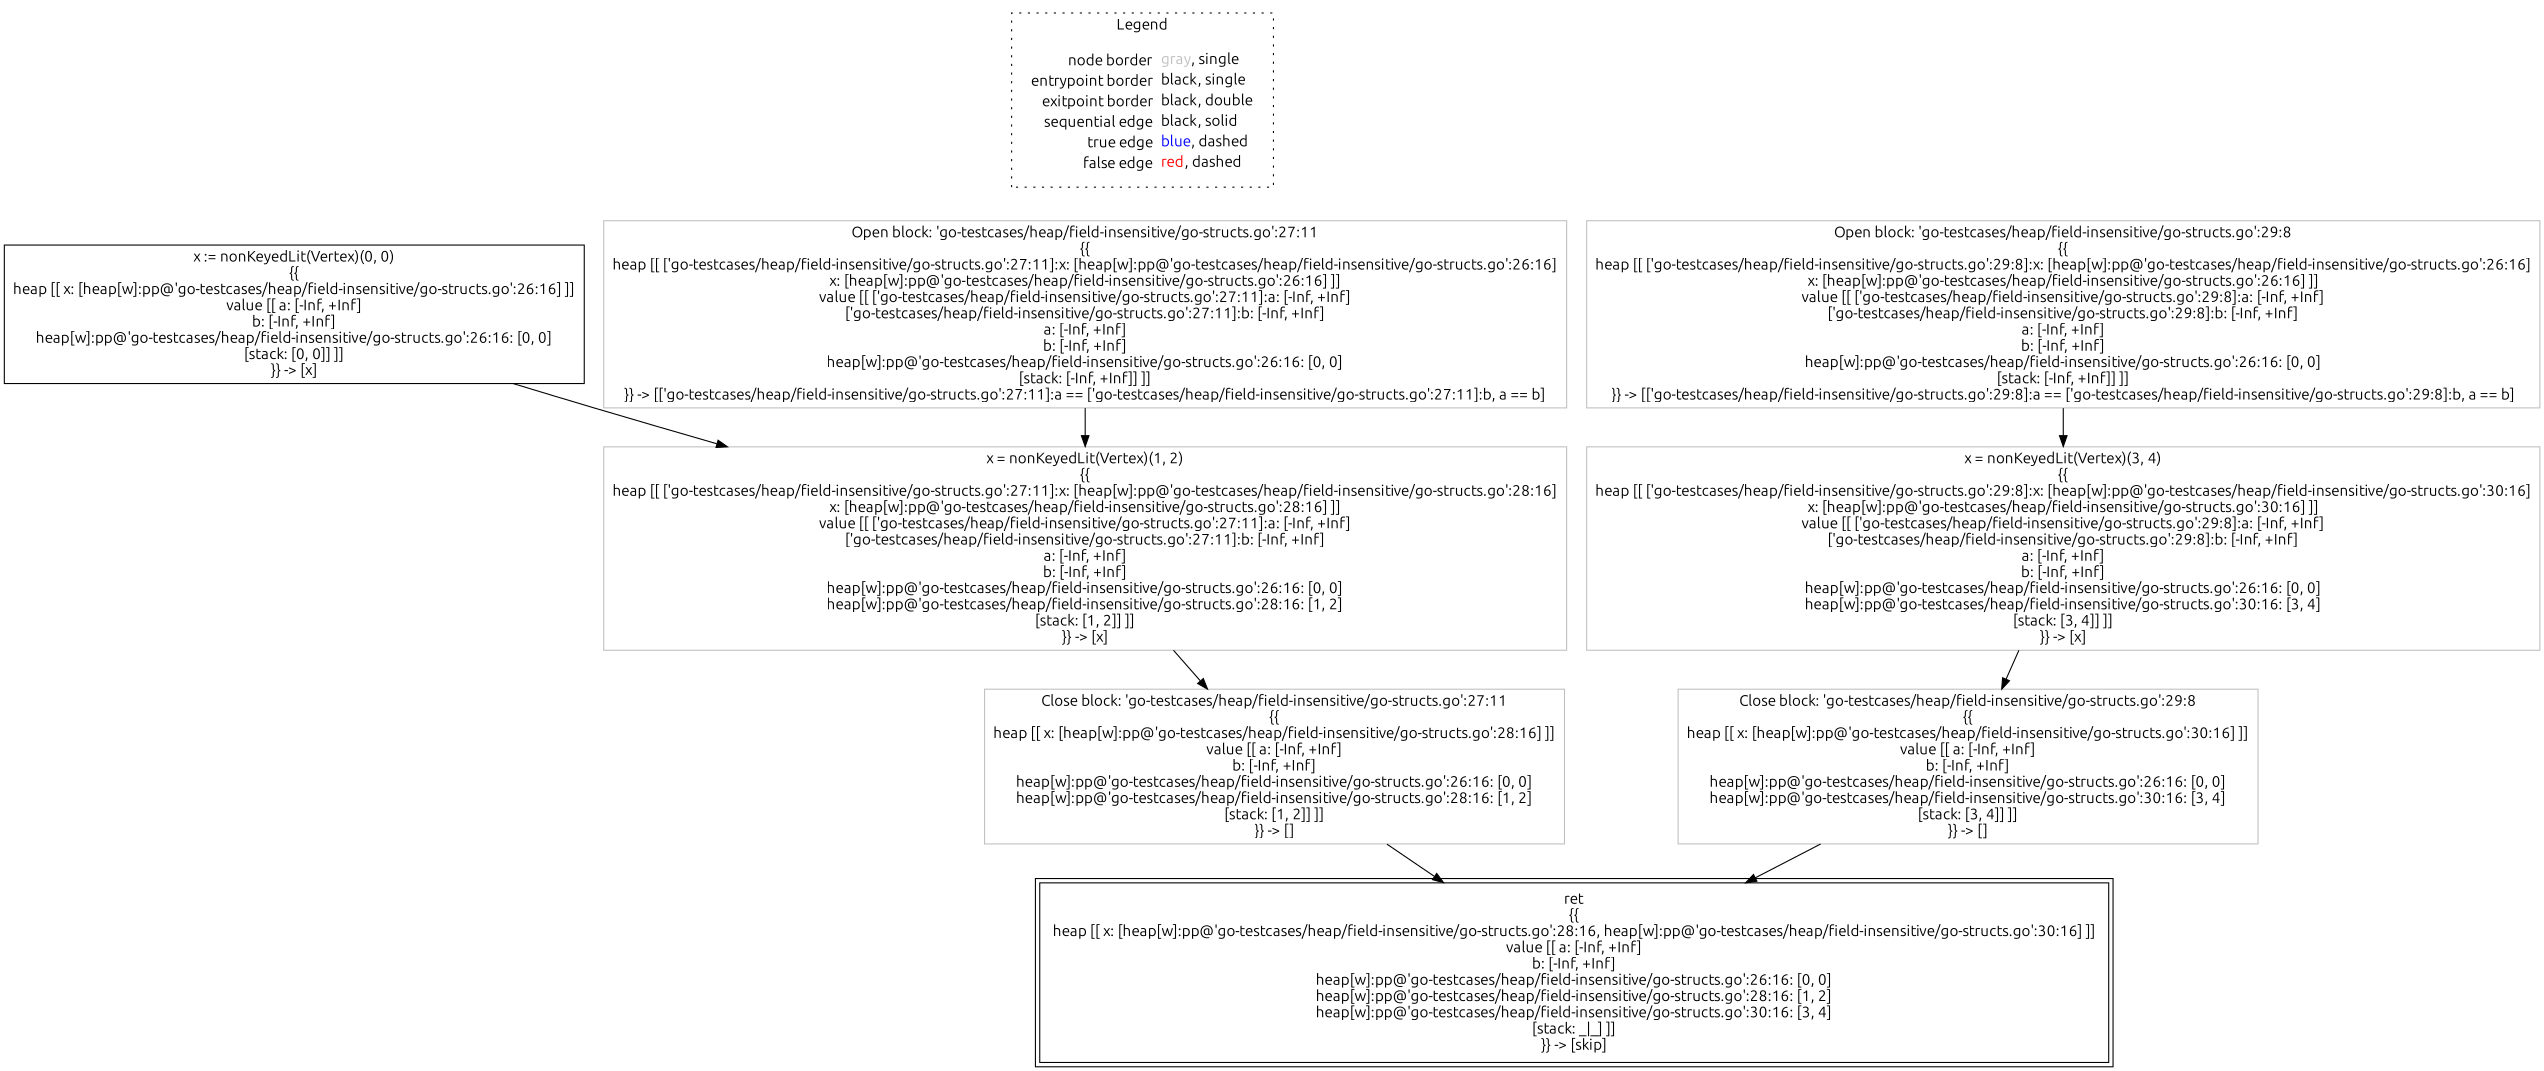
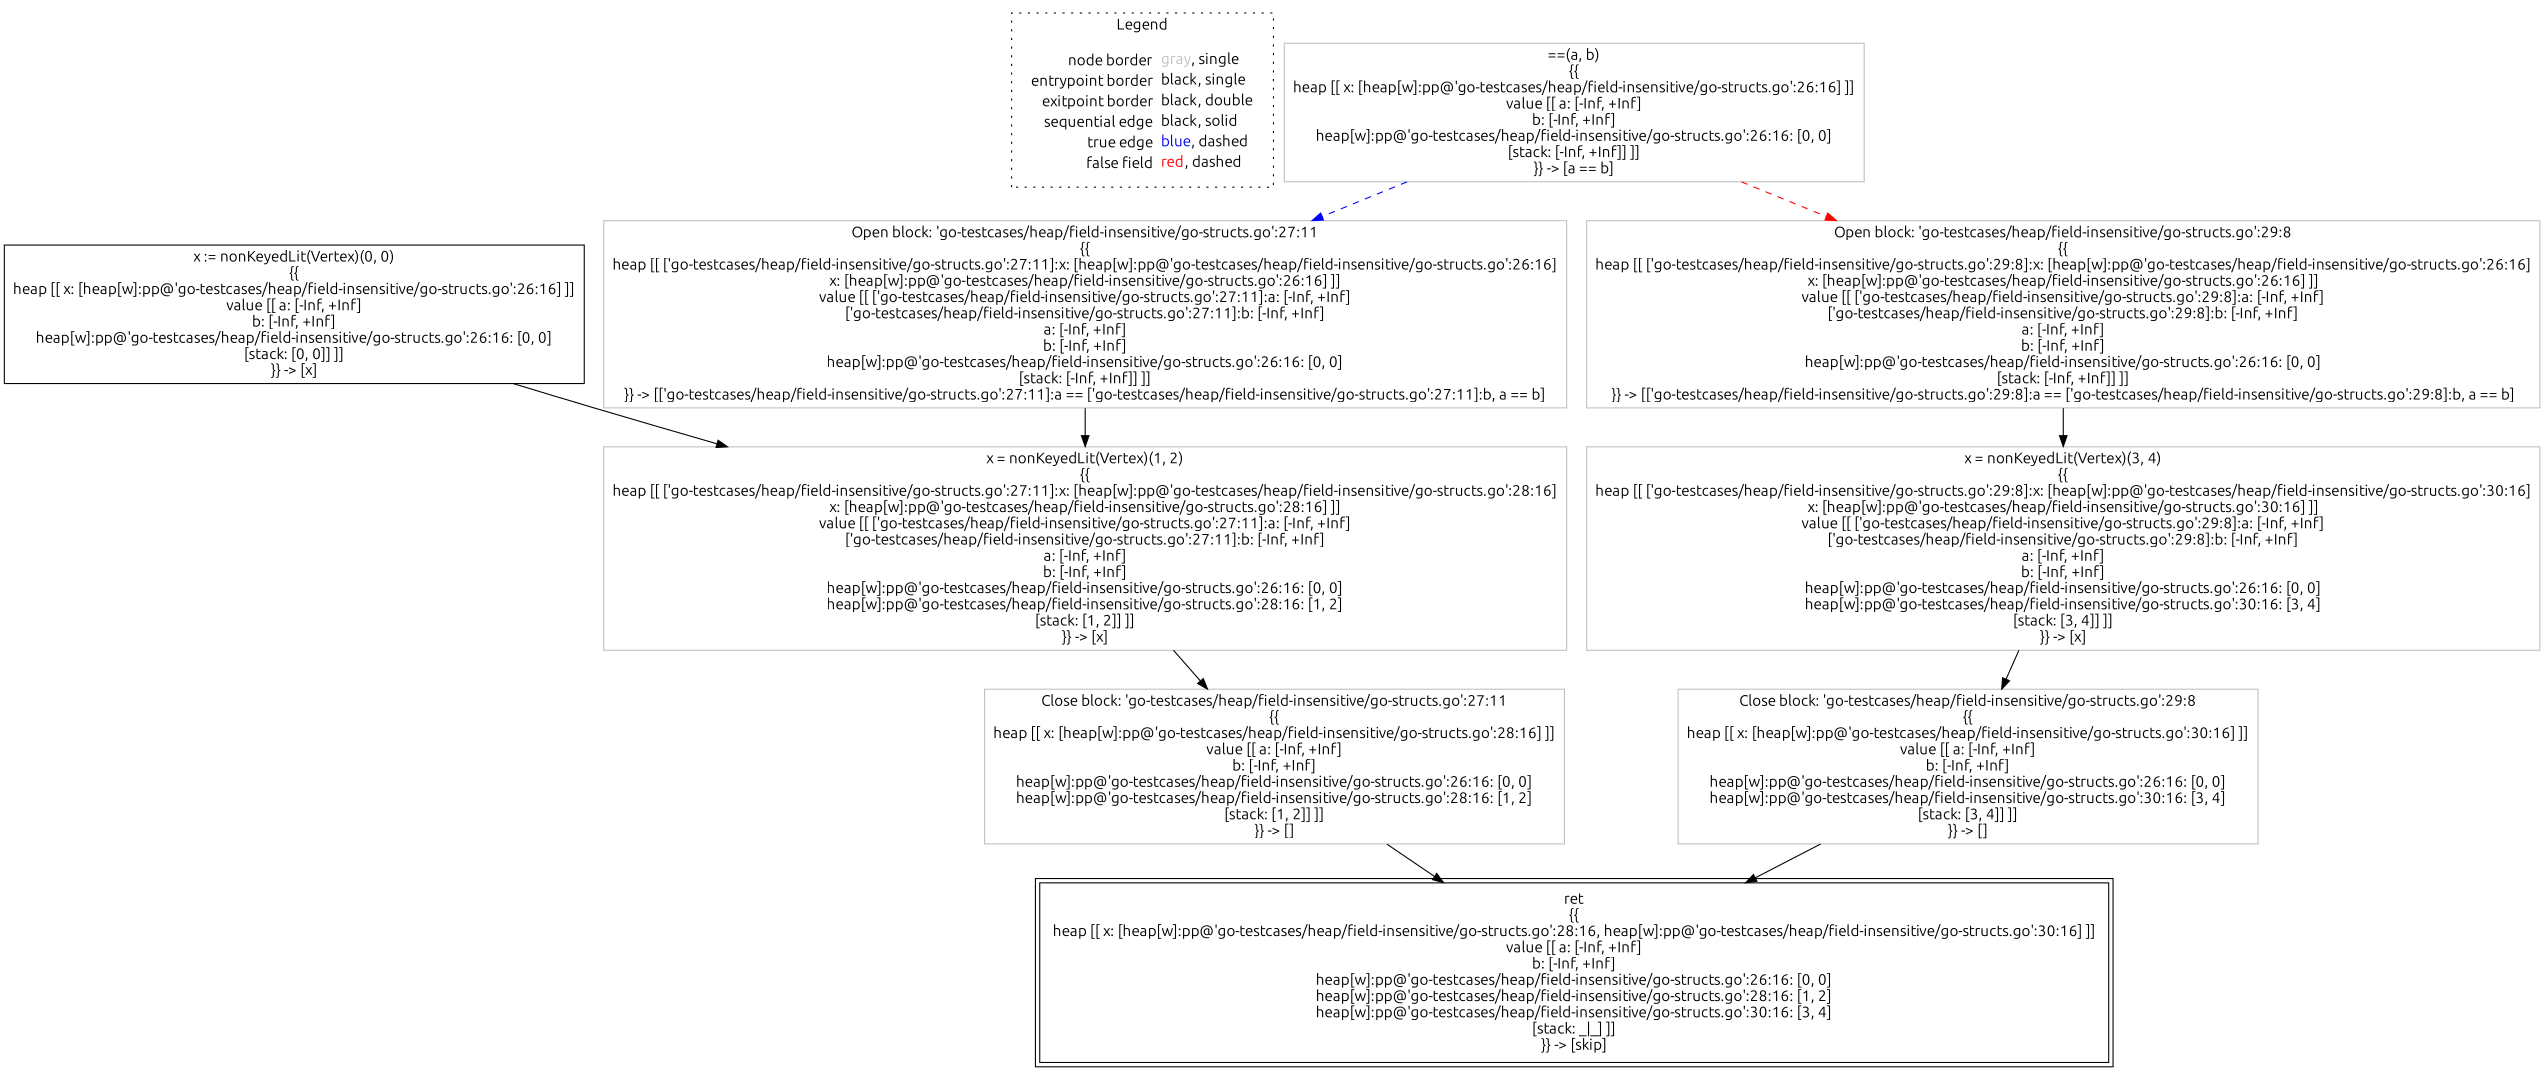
node "==(a, b)": added
node "node border": text "false edge" -> "false field"
